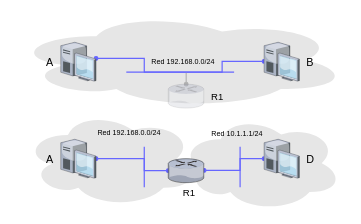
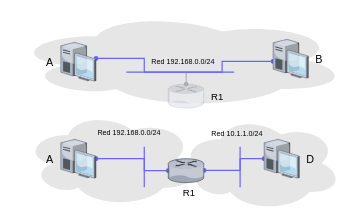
node "B": moved (282, 62) -> (291, 59)
node "Red 10.1.1.1/24": label "Red 10.1.1.1/24" -> "Red 10.1.1.0/24"
